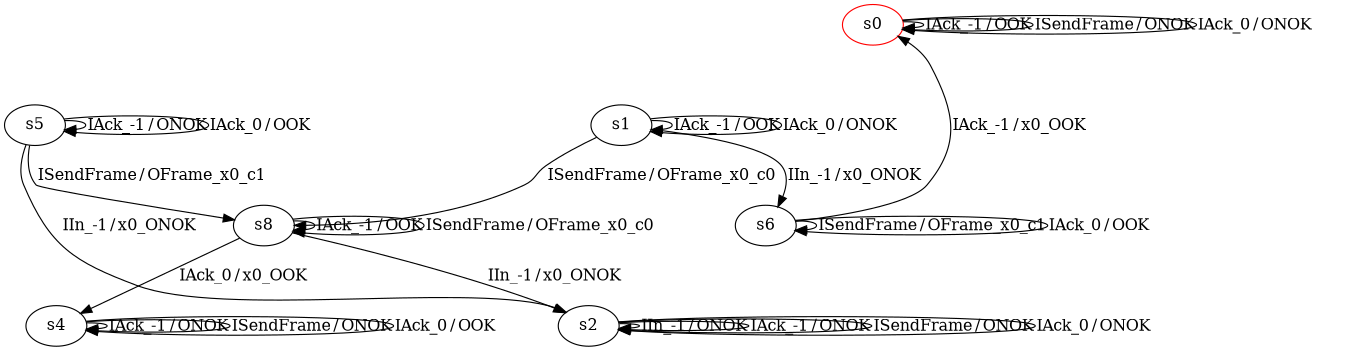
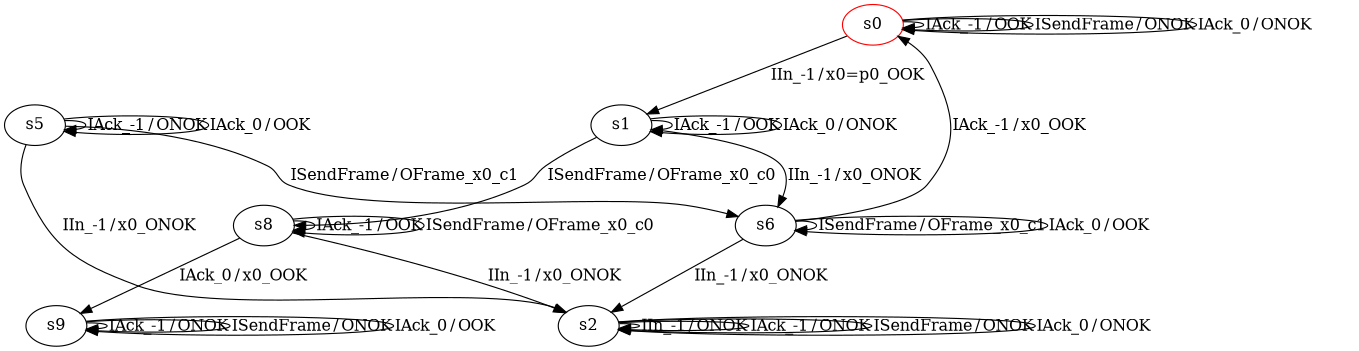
edge "s0" -> "s1": added, label "IIn_-1 / x0=p0_OOK"
edge "s5" -> "s8": now "s5" -> "s6"
edge "s6" -> "s2": added, label "IIn_-1 / x0_ONOK"
node "s4": label "s4" -> "s9"
